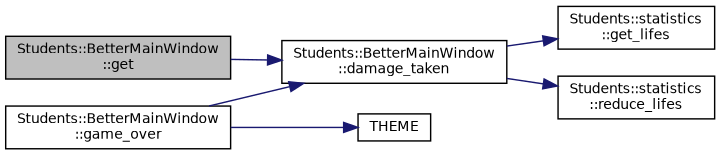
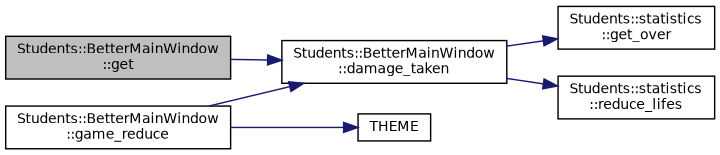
node "Students::statistics ::get_lifes": label "Students::statistics ::get_lifes" -> "Students::statistics ::get_over"
node "Students::BetterMainWindow ::game_over": label "Students::BetterMainWindow ::game_over" -> "Students::BetterMainWindow ::game_reduce"
